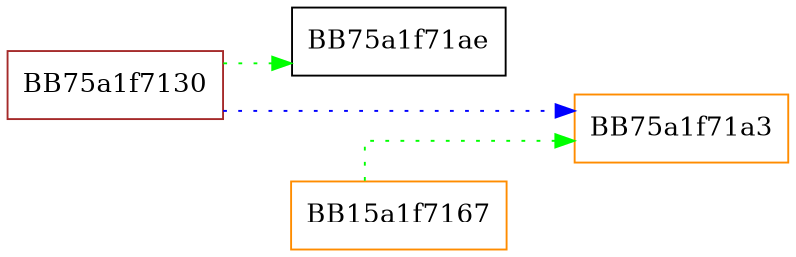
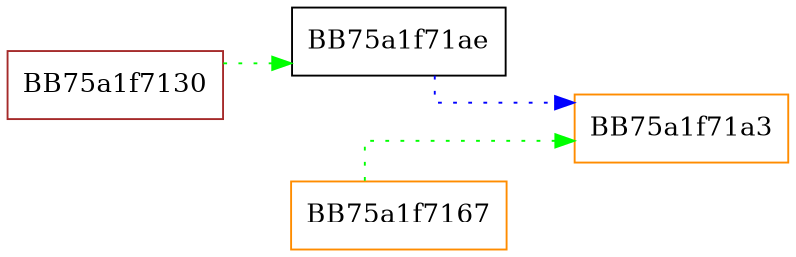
edge "BB75a1f7130" -> "BB75a1f71a3": now "BB75a1f71ae" -> "BB75a1f71a3"
node "BB15a1f7167": label "BB15a1f7167" -> "BB75a1f7167"
